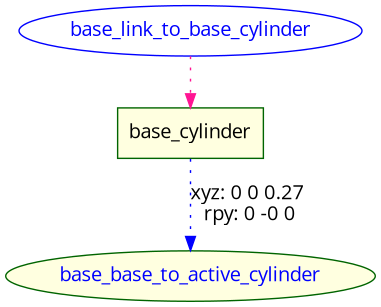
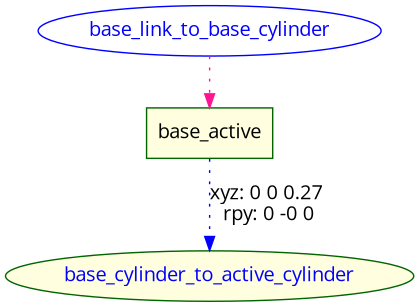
node "base_cylinder": label "base_cylinder" -> "base_active"
node "base_base_to_active_cylinder": label "base_base_to_active_cylinder" -> "base_cylinder_to_active_cylinder"
